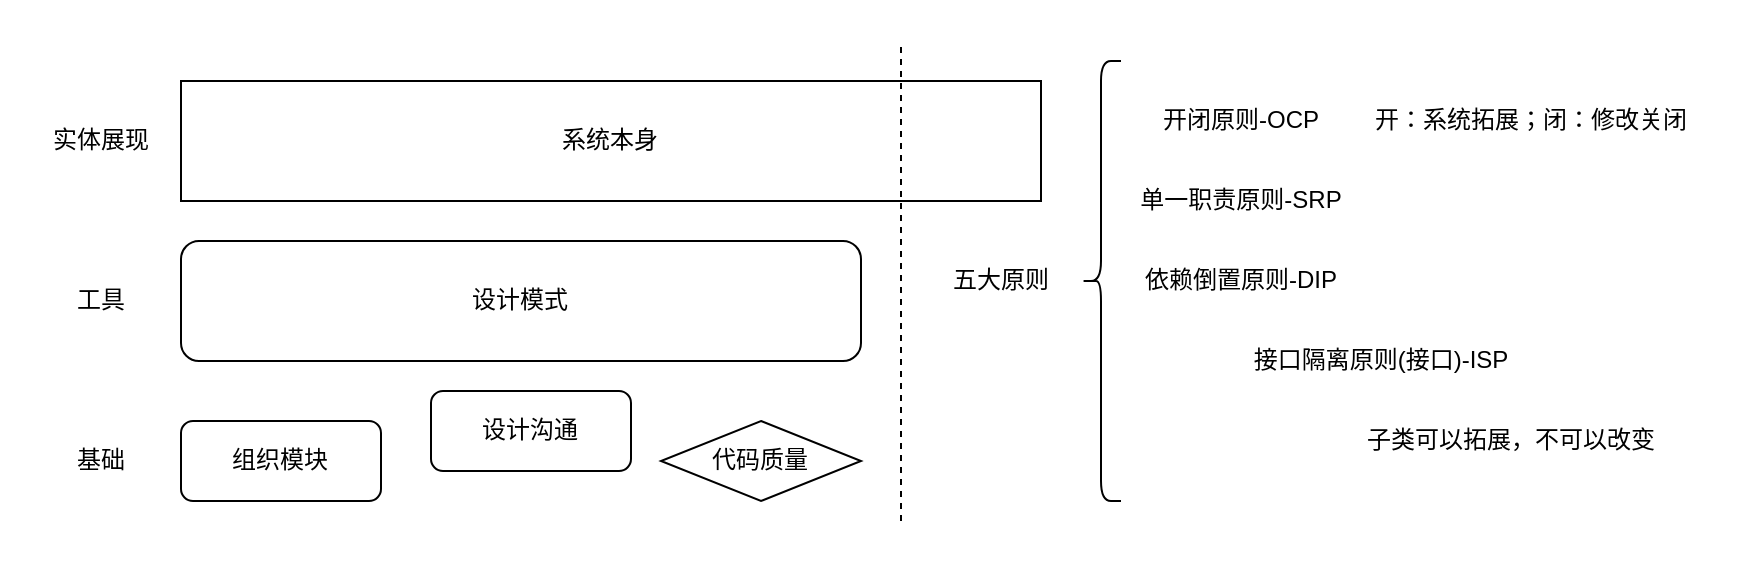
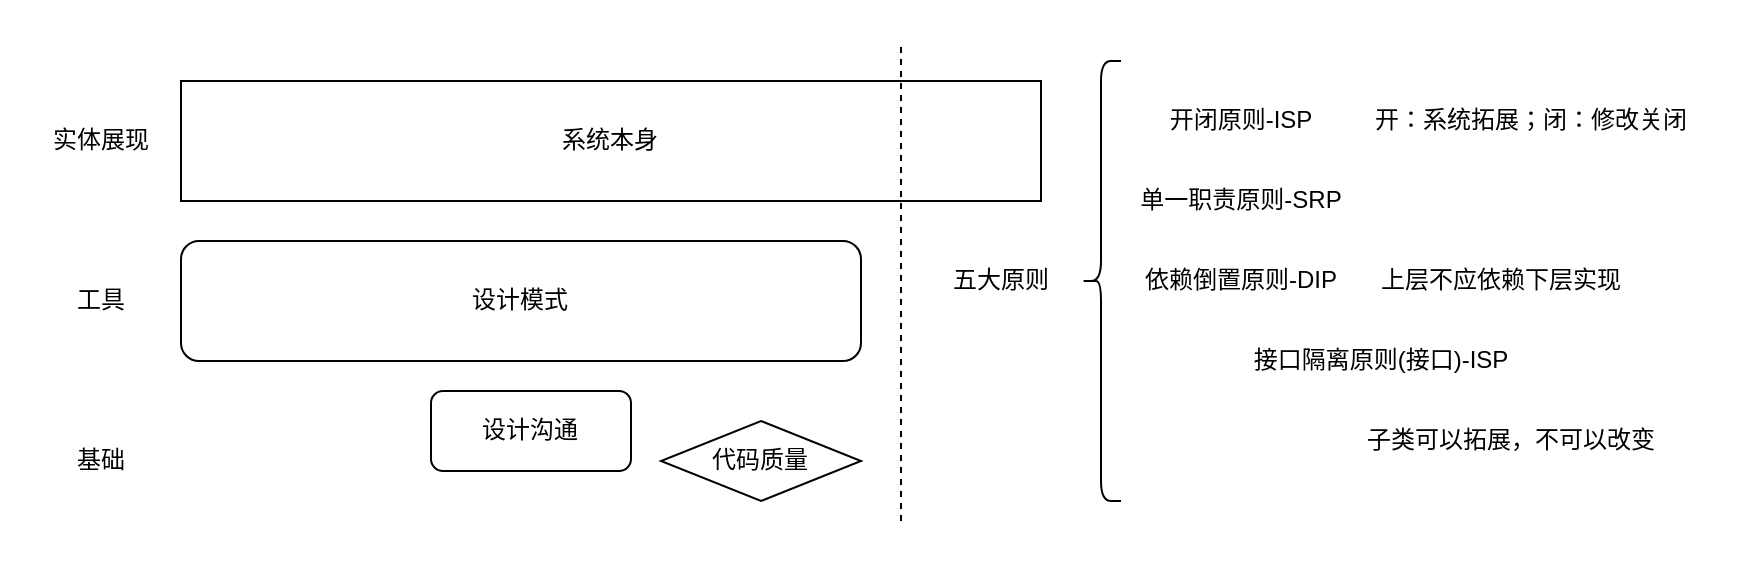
node "开闭原则-OCP": label "开闭原则-OCP" -> "开闭原则-ISP"
node "上层不应依赖下层实现": added
node "组织模块": removed
